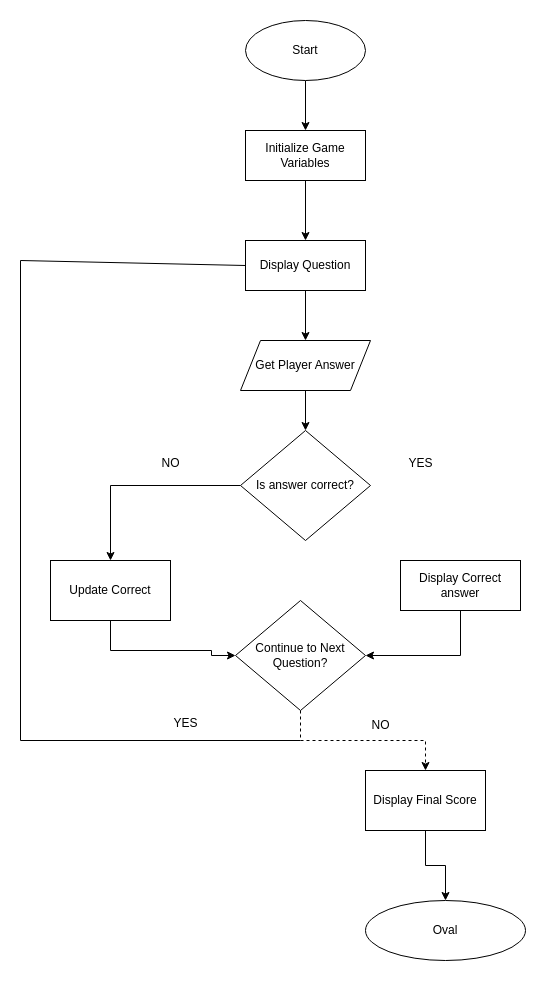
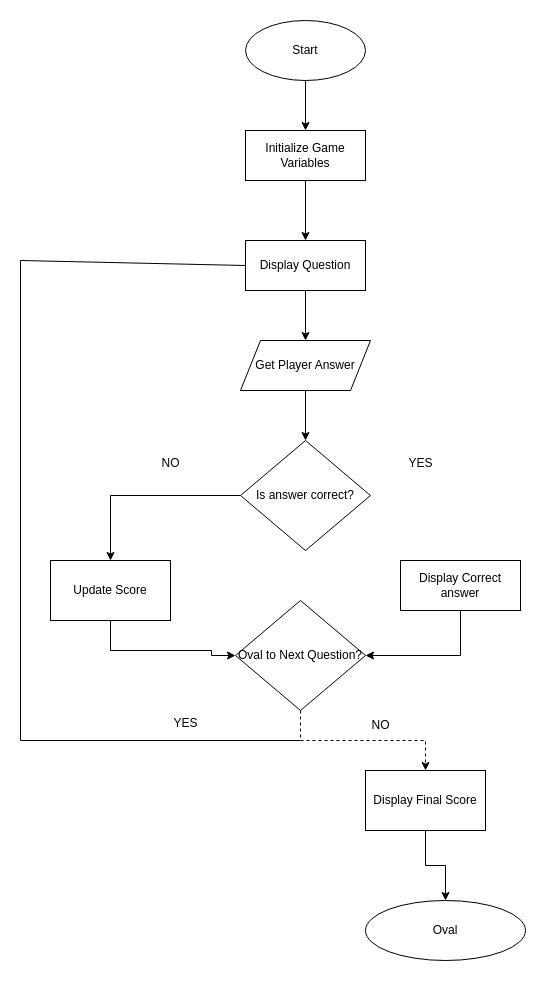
node "Is answer correct?": moved (306, 486) -> (306, 496)
node "Update Correct": label "Update Correct" -> "Update Score"
node "Continue to Next Question?": label "Continue to Next Question?" -> "Oval to Next Question?"
